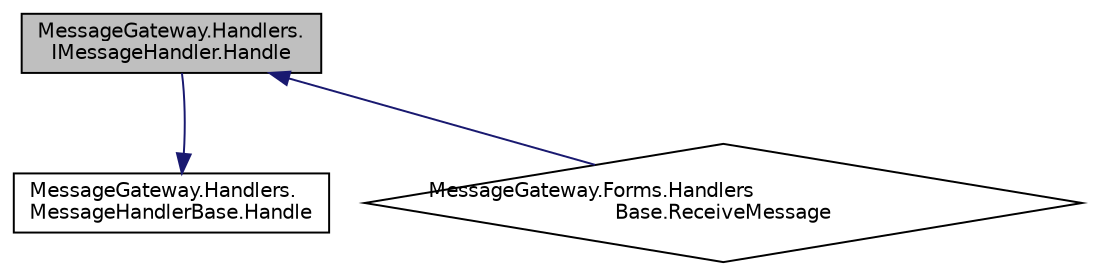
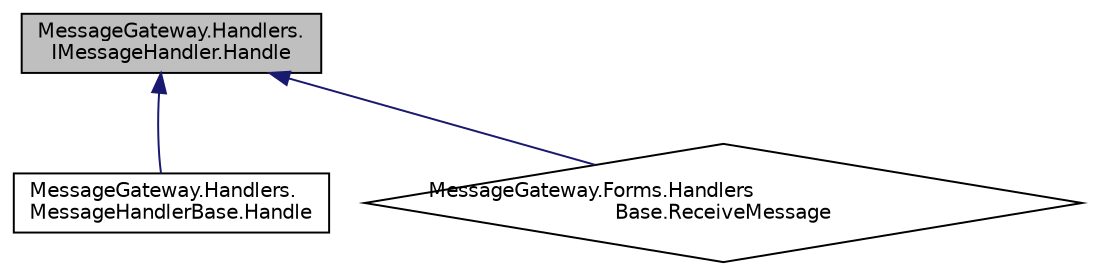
edge "MessageGateway.Handlers. IMessageHandler.Handle" -> "MessageGateway.Handlers. MessageHandlerBase.Handle": reversed
